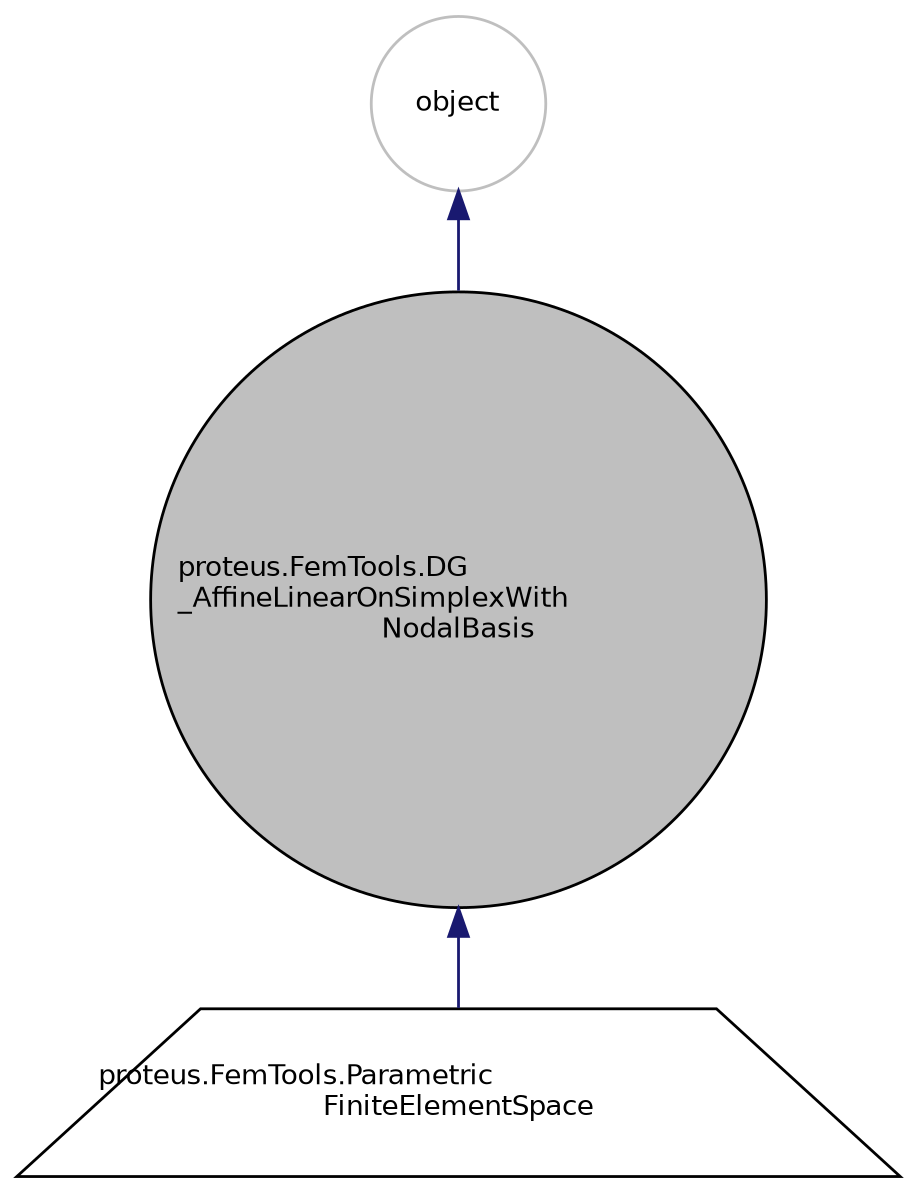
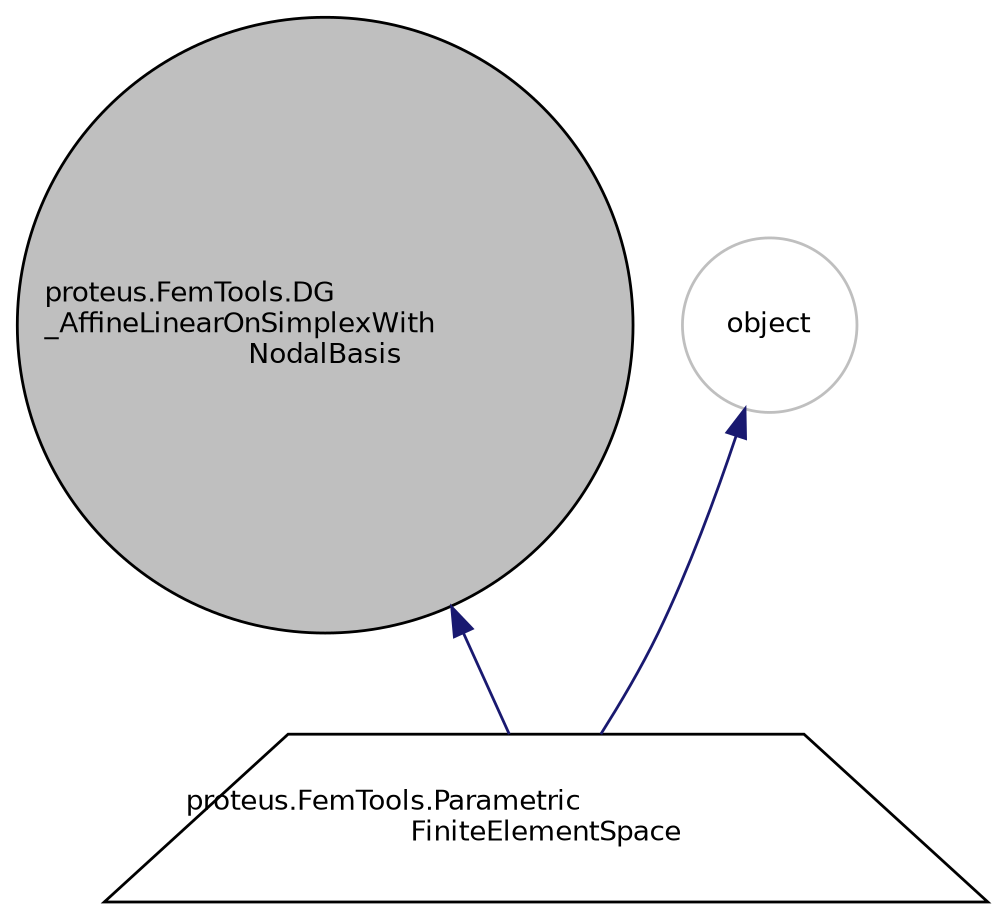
edge "proteus.FemTools.DG _AffineLinearOnSimplexWith NodalBasis" -> "object": now "proteus.FemTools.Parametric FiniteElementSpace" -> "object"
